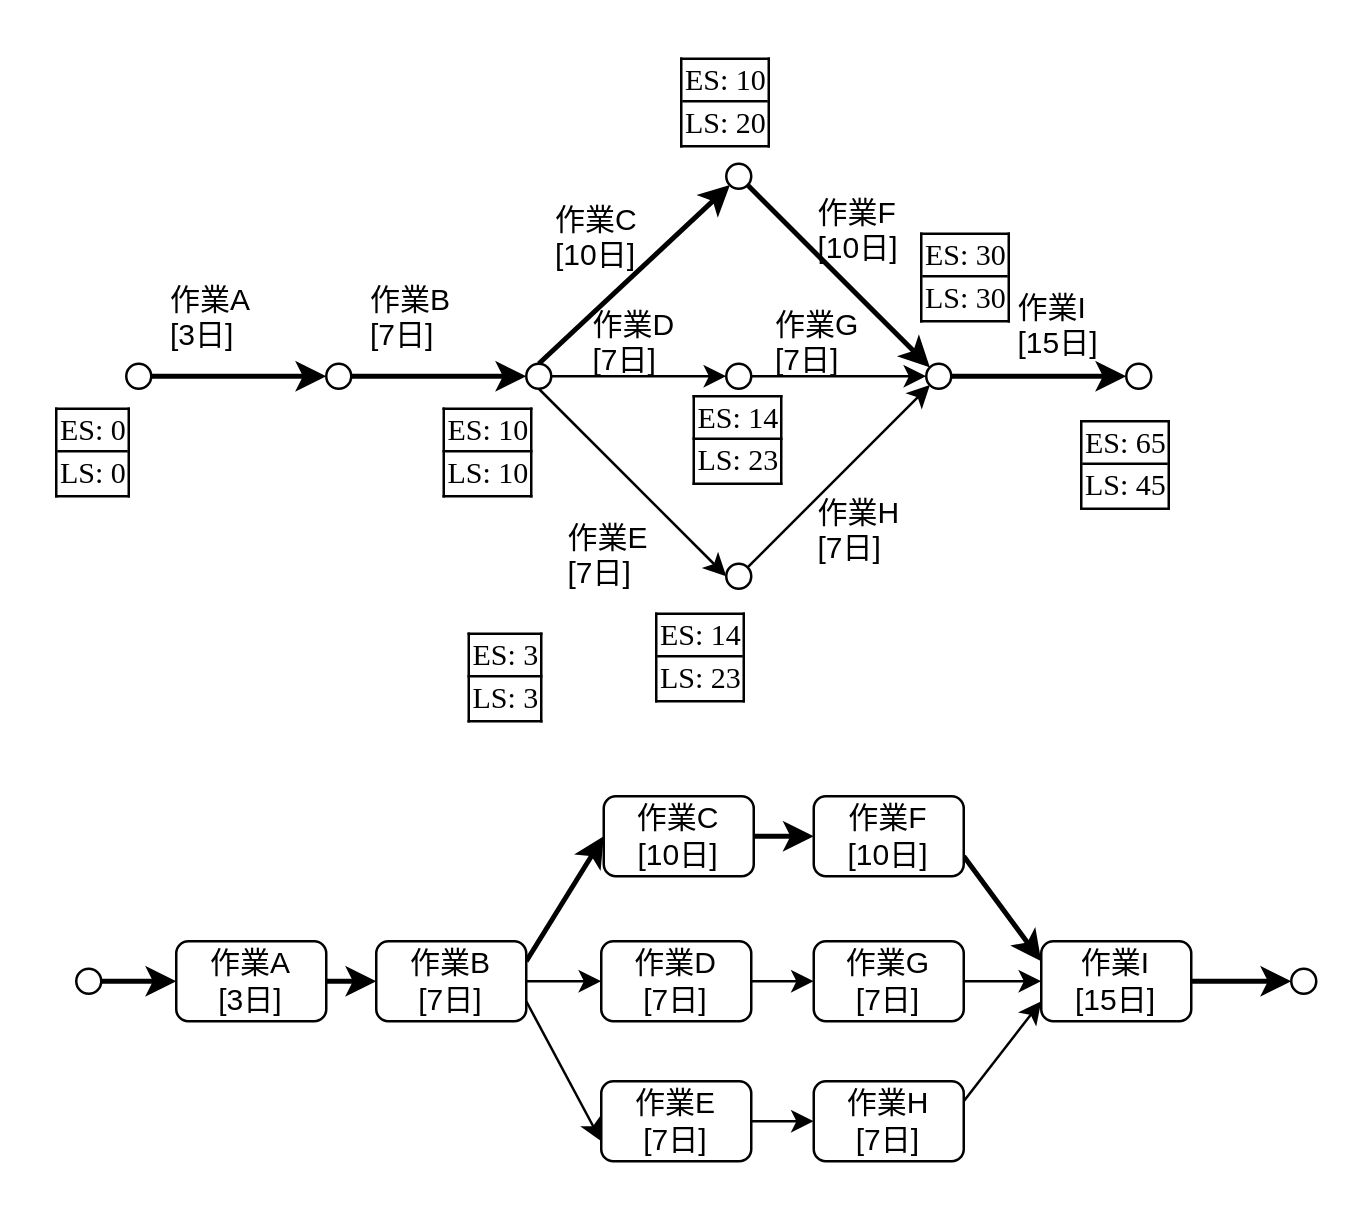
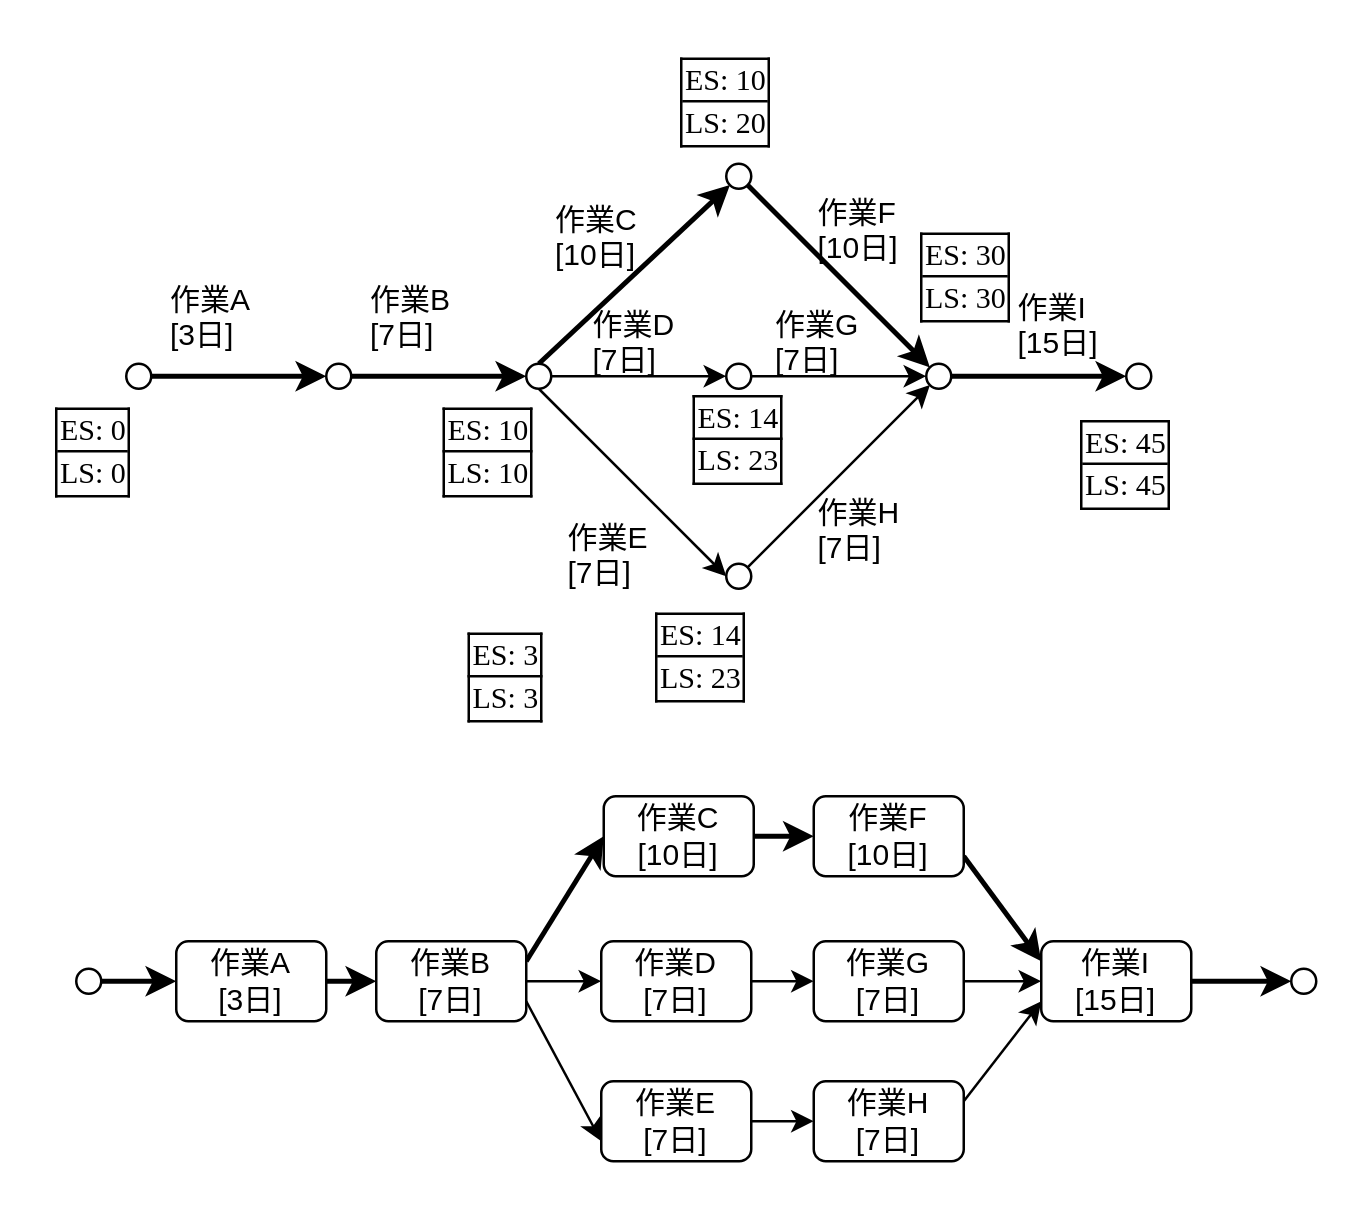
node "ES: 65 LS: 45": label "ES: 65 LS: 45" -> "ES: 45 LS: 45"
